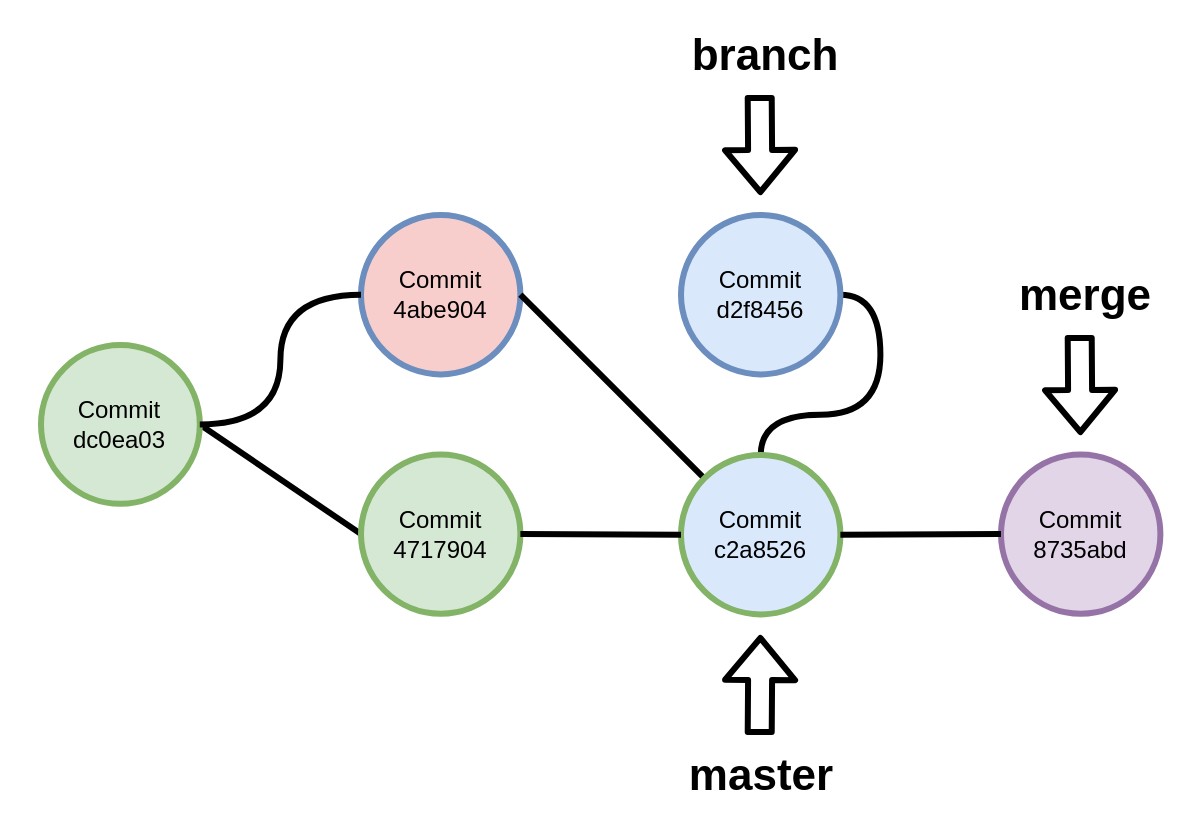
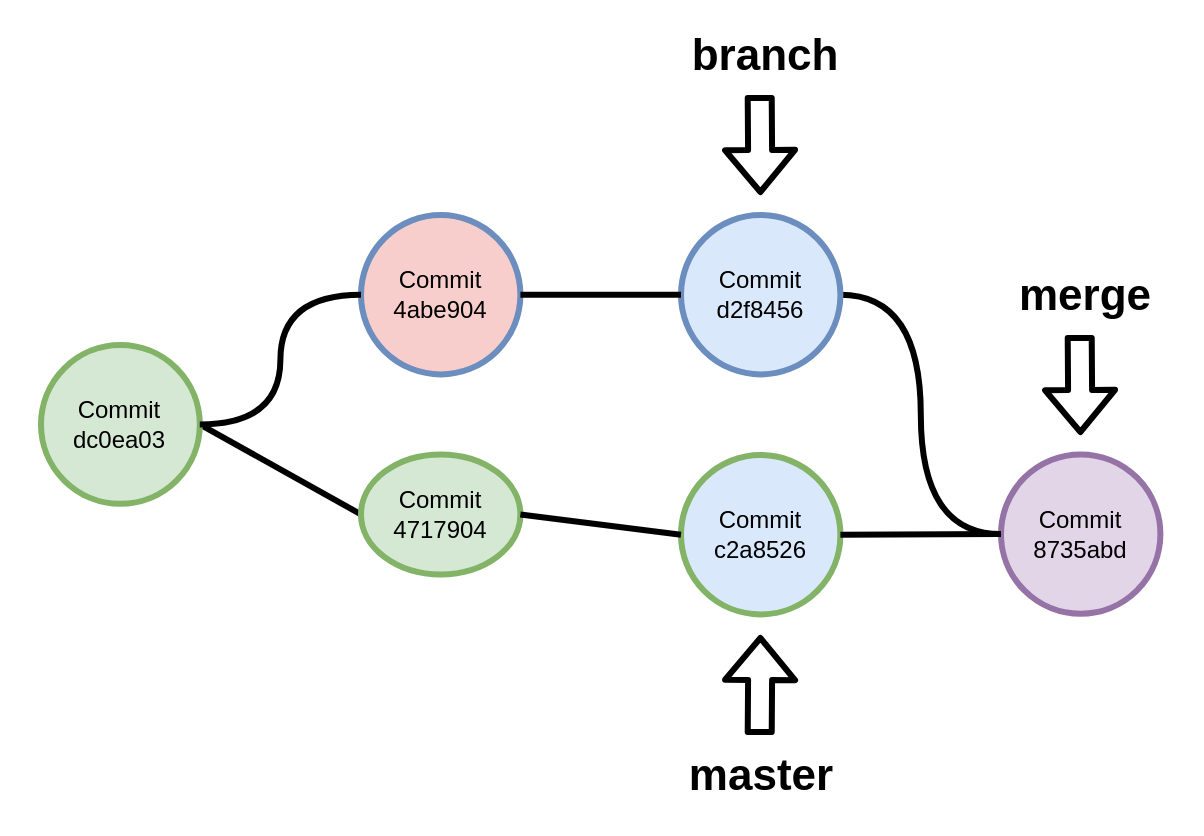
edge "Commit 4abe904" -- "Commit c2a8526": now "Commit 4abe904" -- "Commit d2f8456"
edge "Commit d2f8456" -- "Commit c2a8526": now "Commit d2f8456" -- "Commit 8735abd"
node "Commit 4717904": size 159x159 -> 159x120
